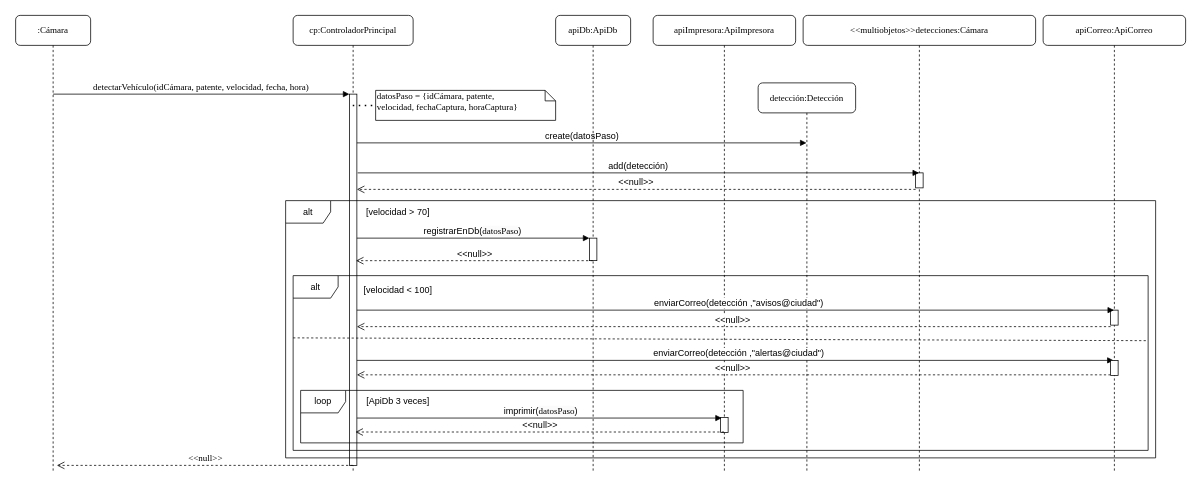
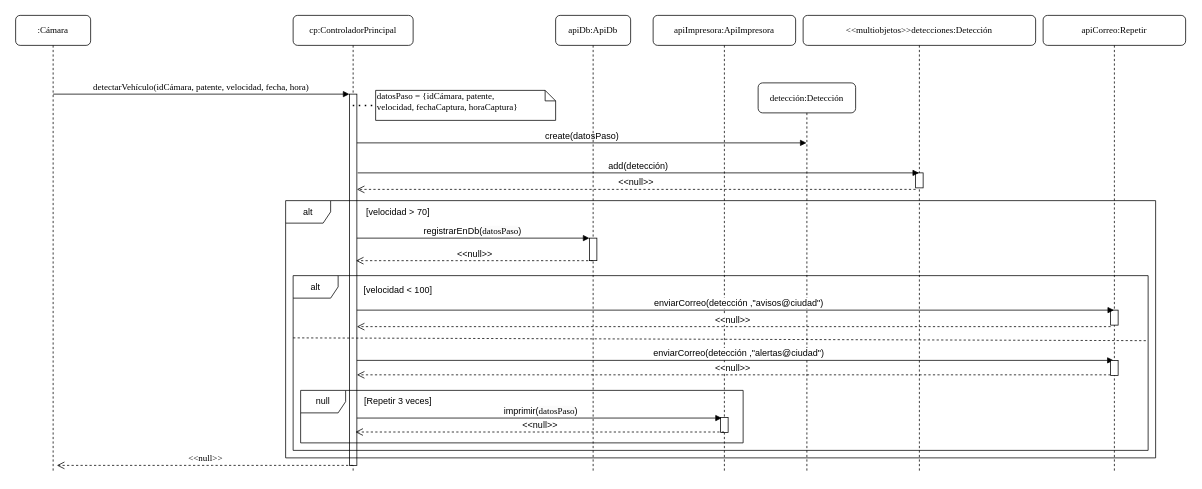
node "<<multiobjetos>>detecciones:Cámara": label "<<multiobjetos>>detecciones:Cámara" -> "<<multiobjetos>>detecciones:Detección"
node "apiCorreo:ApiCorreo": label "apiCorreo:ApiCorreo" -> "apiCorreo:Repetir"
node "loop": label "loop" -> "null"
node "[ApiDb 3 veces]": label "[ApiDb 3 veces]" -> "[Repetir 3 veces]"
